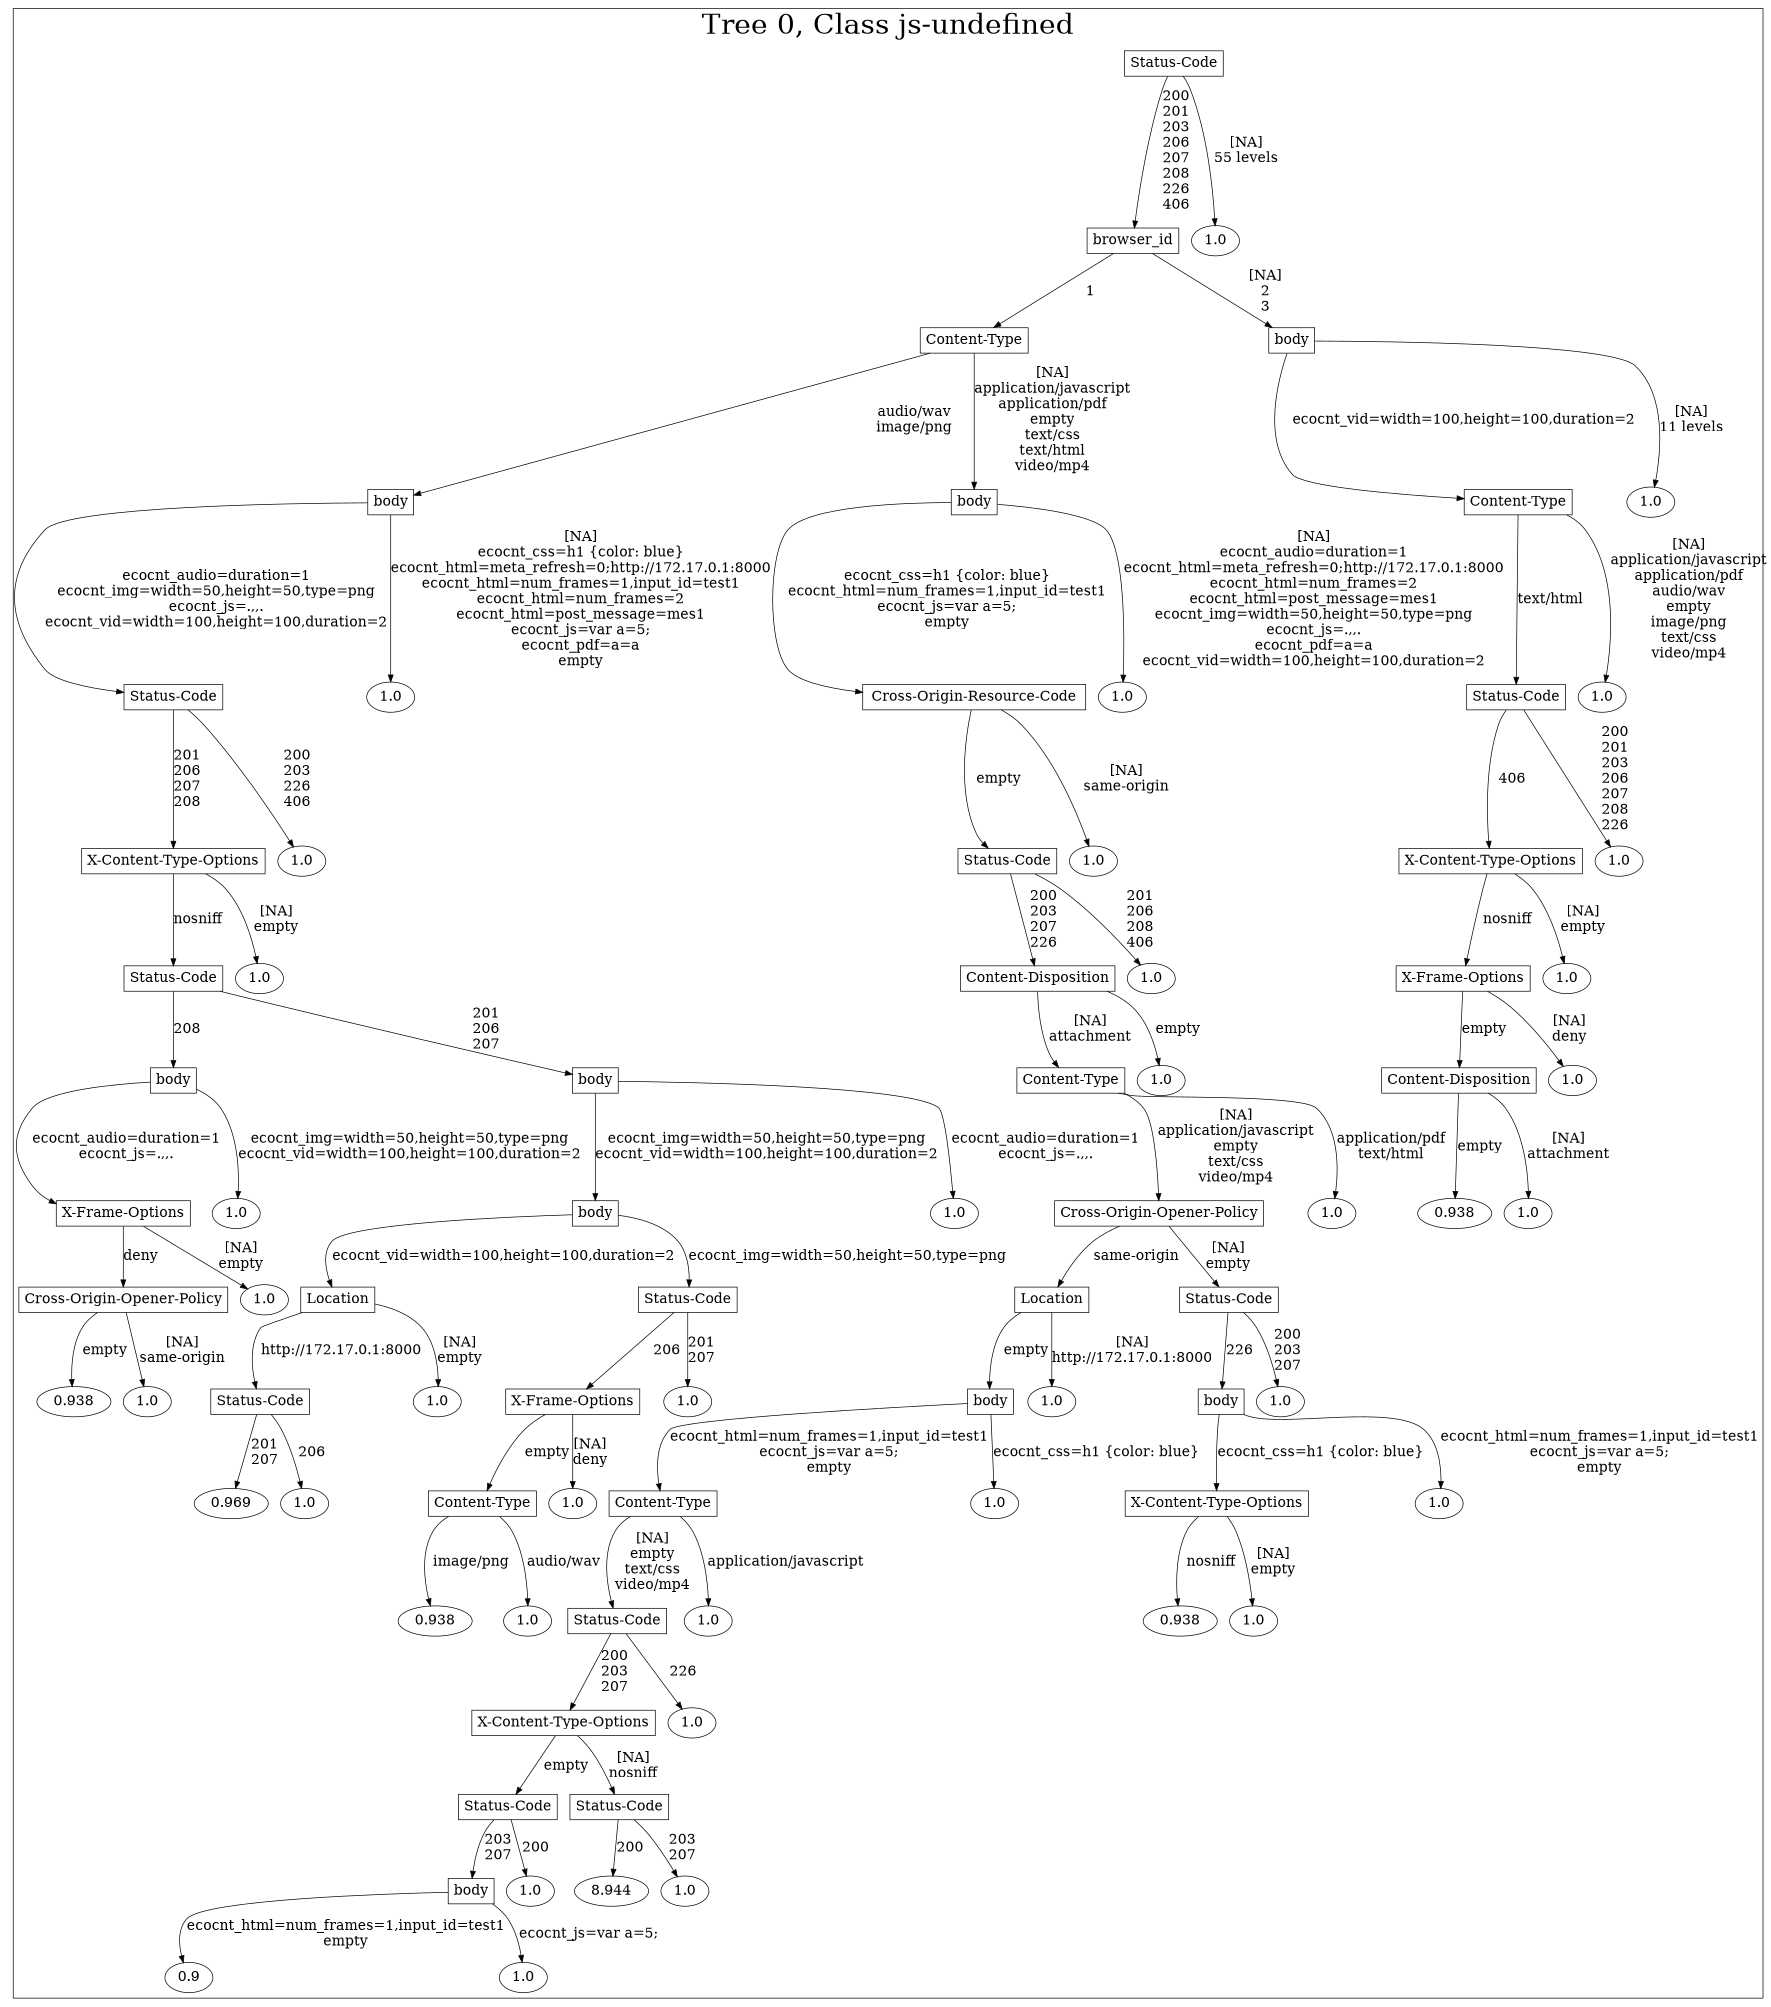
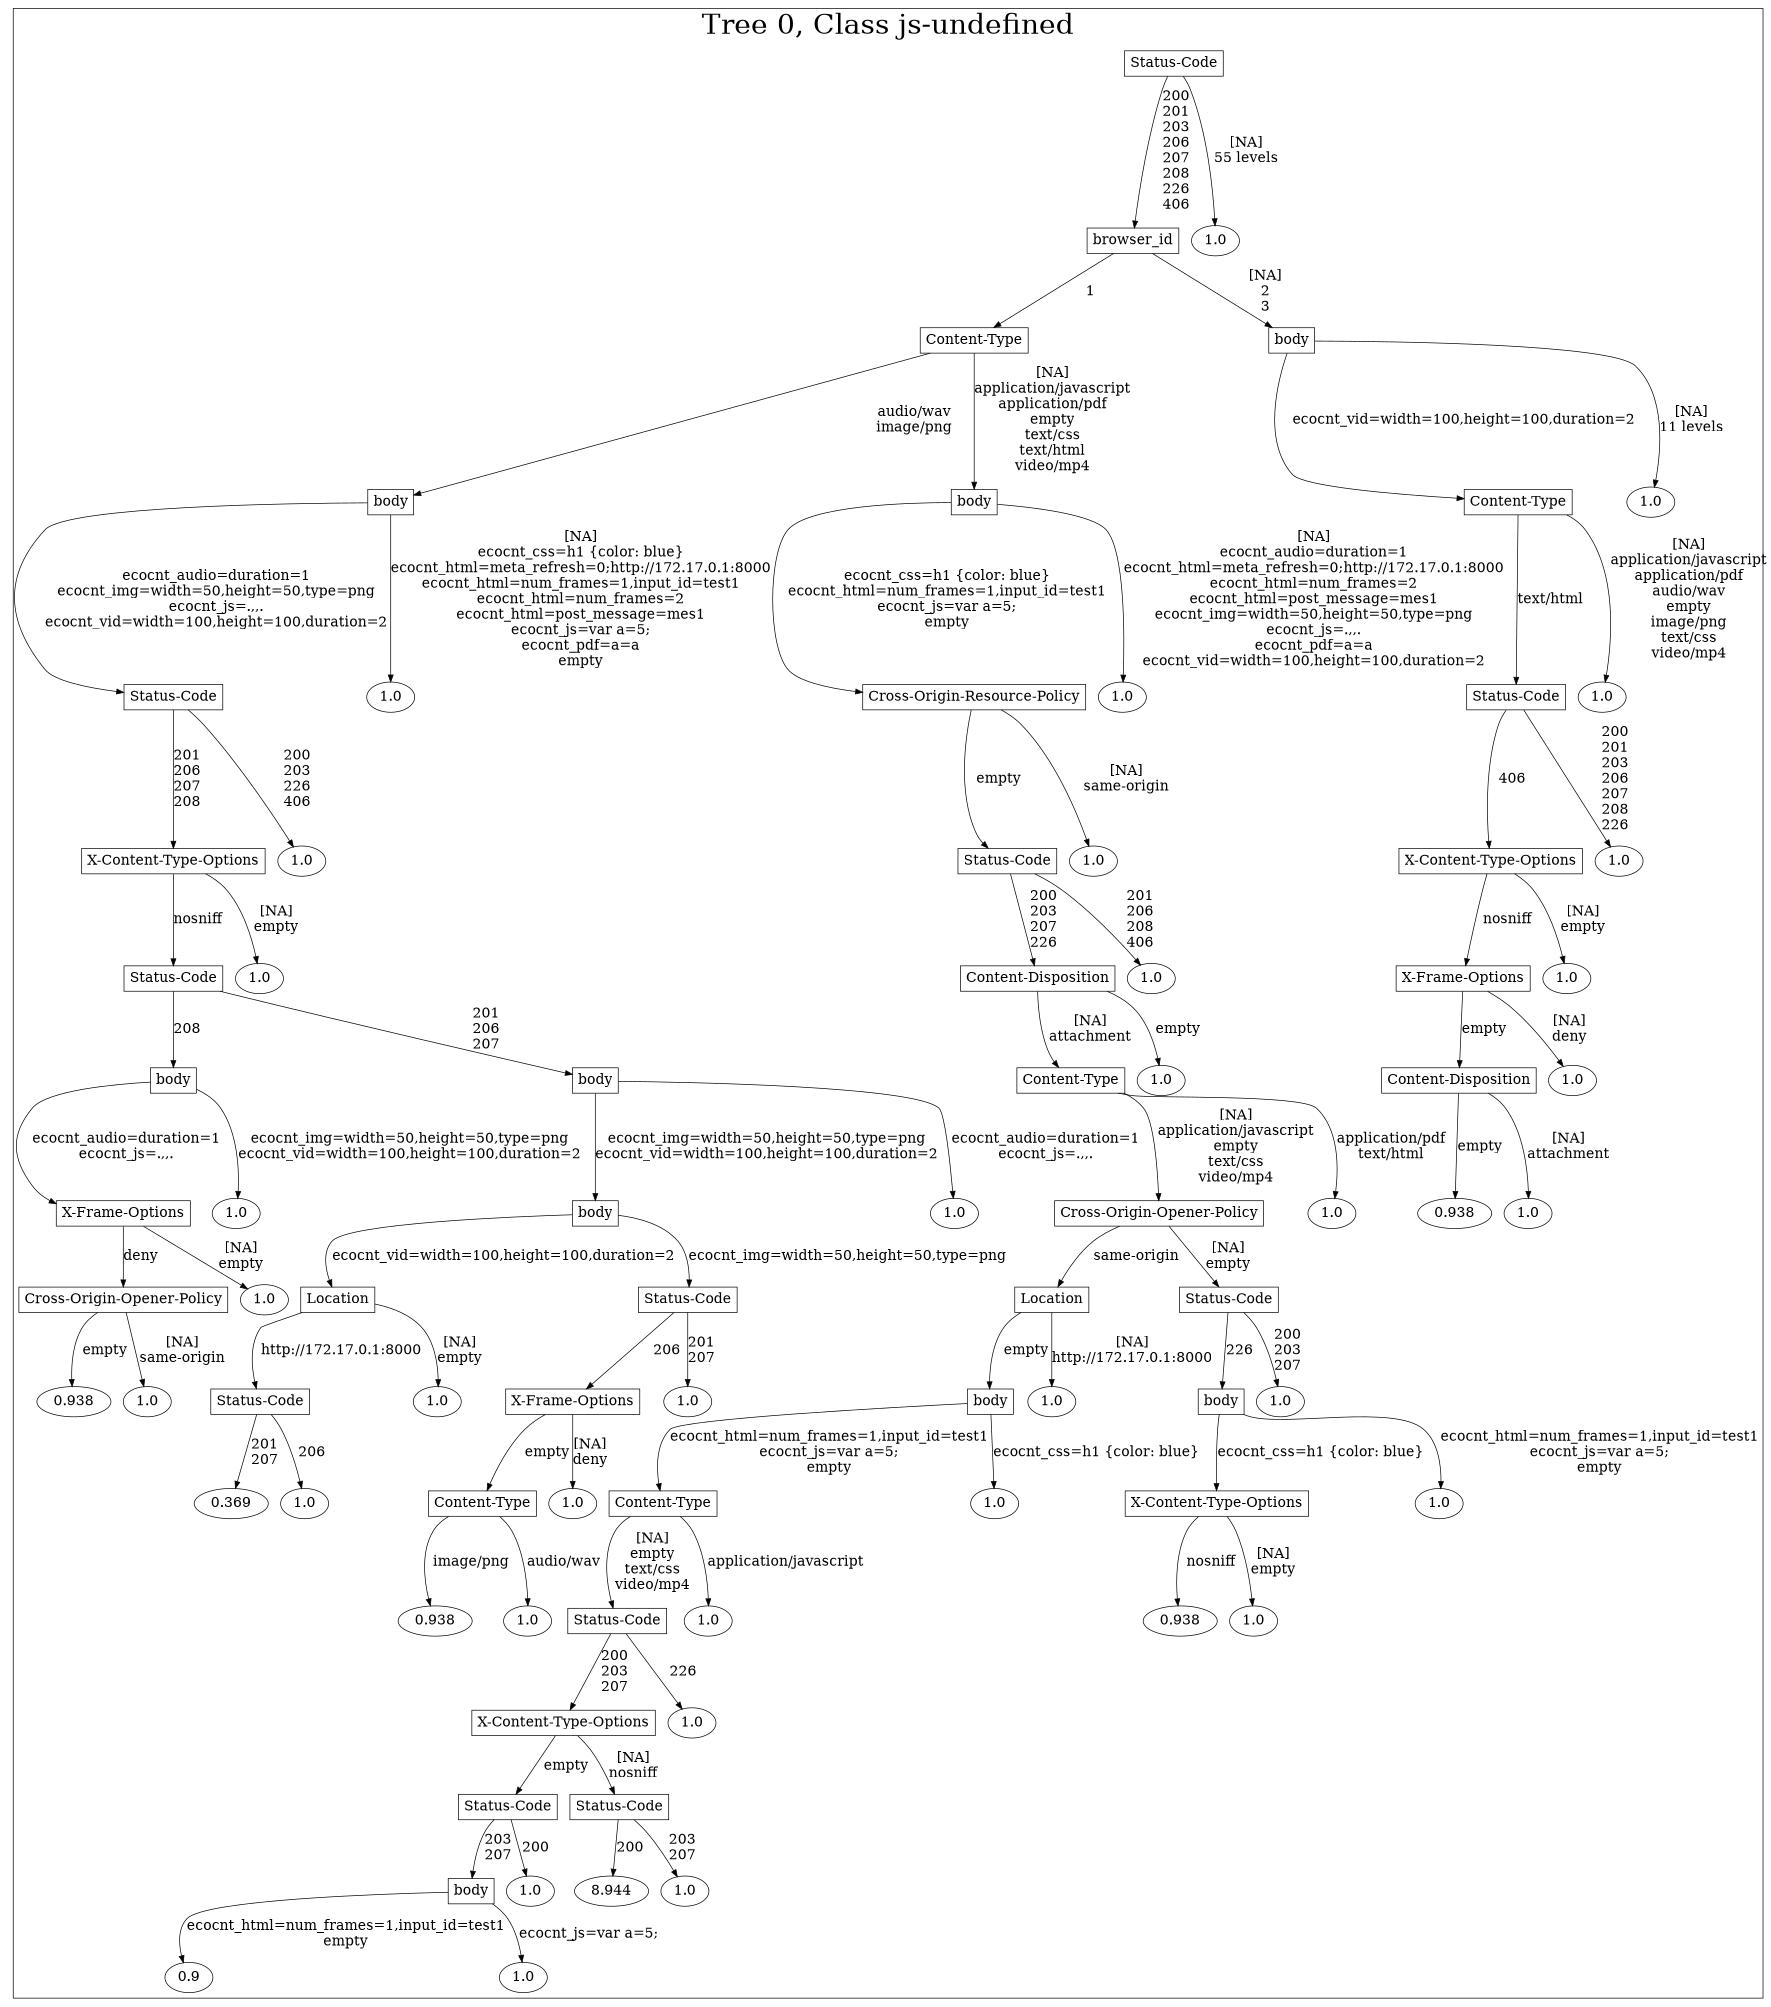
node "Cross-Origin-Resource-Code": label "Cross-Origin-Resource-Code" -> "Cross-Origin-Resource-Policy"
node "0.969": label "0.969" -> "0.369"
